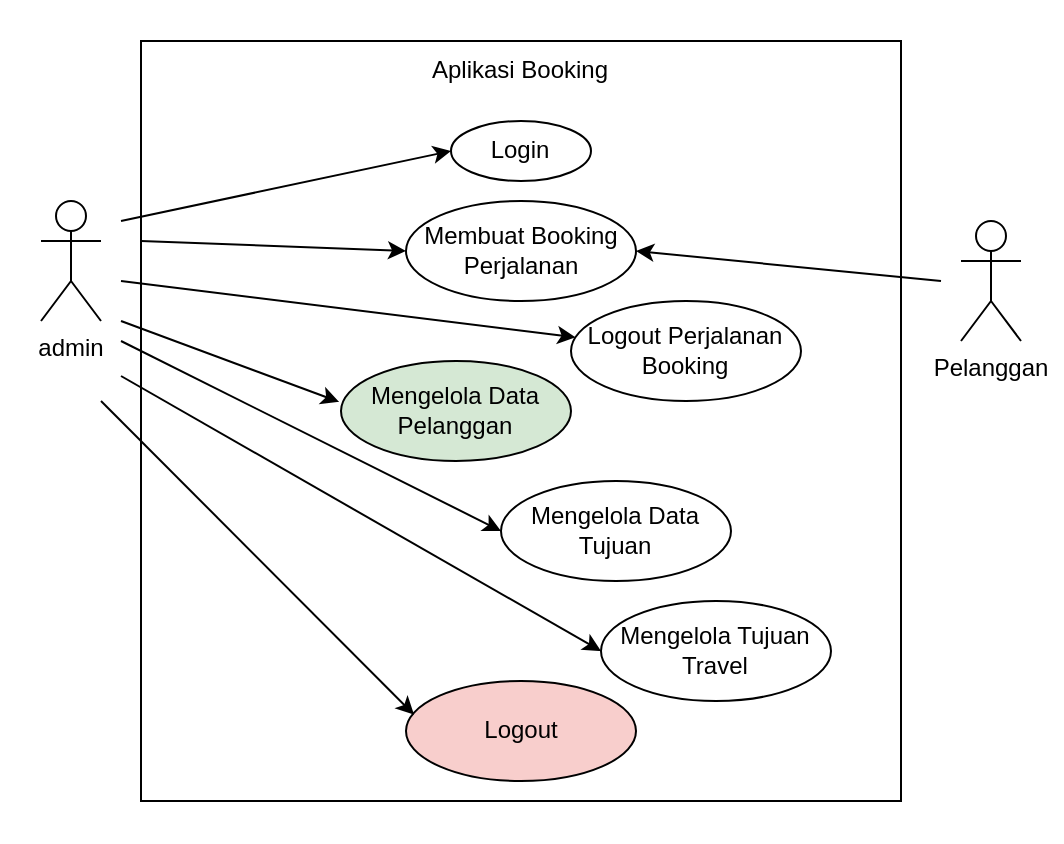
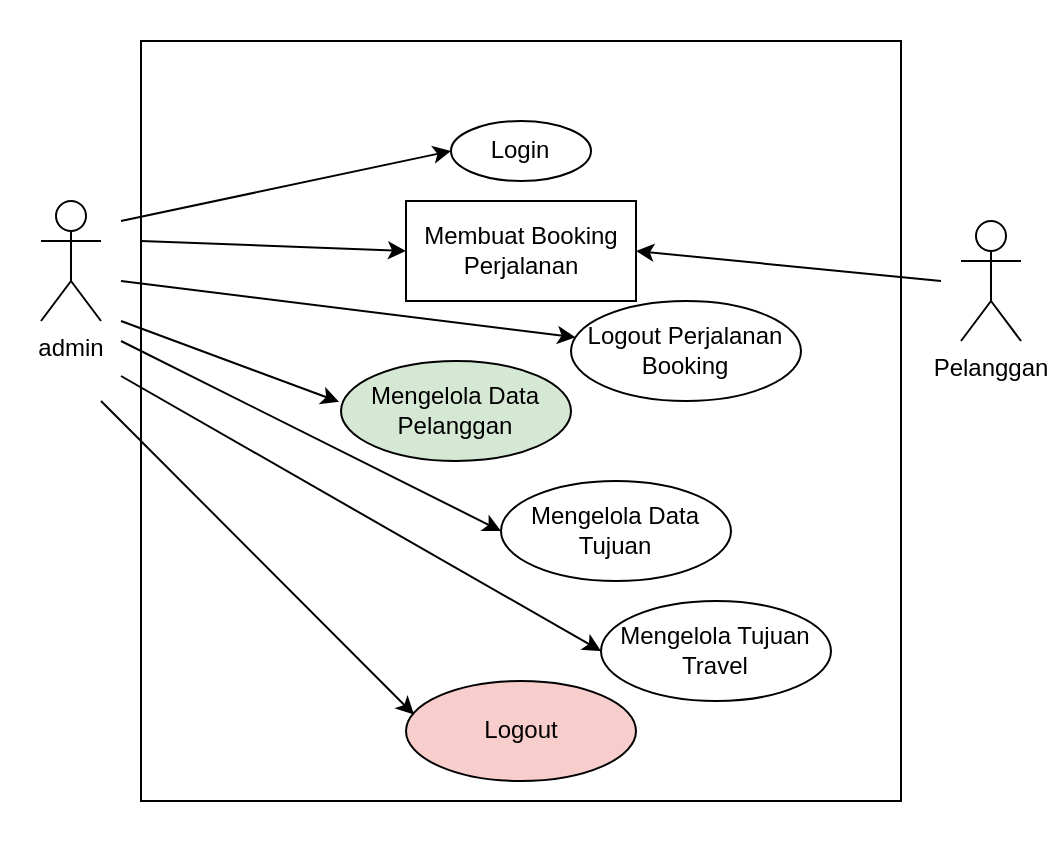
node "Aplikasi Booking": removed
node "Membuat Booking Perjalanan": shape ellipse -> rectangle
